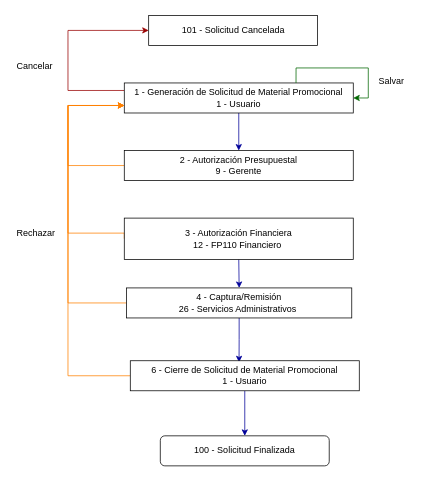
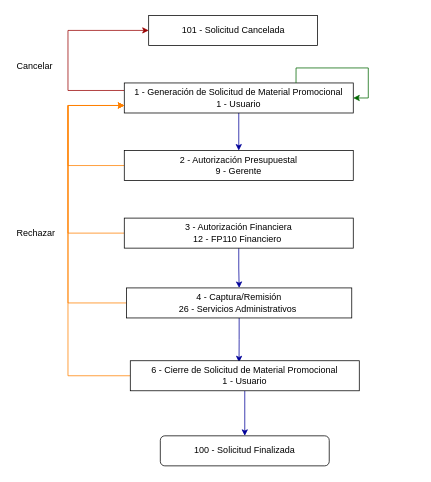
node "Salvar": removed
node "3 - Autorización Financiera 12 - FP110 Financiero": size 229x41 -> 229x30
